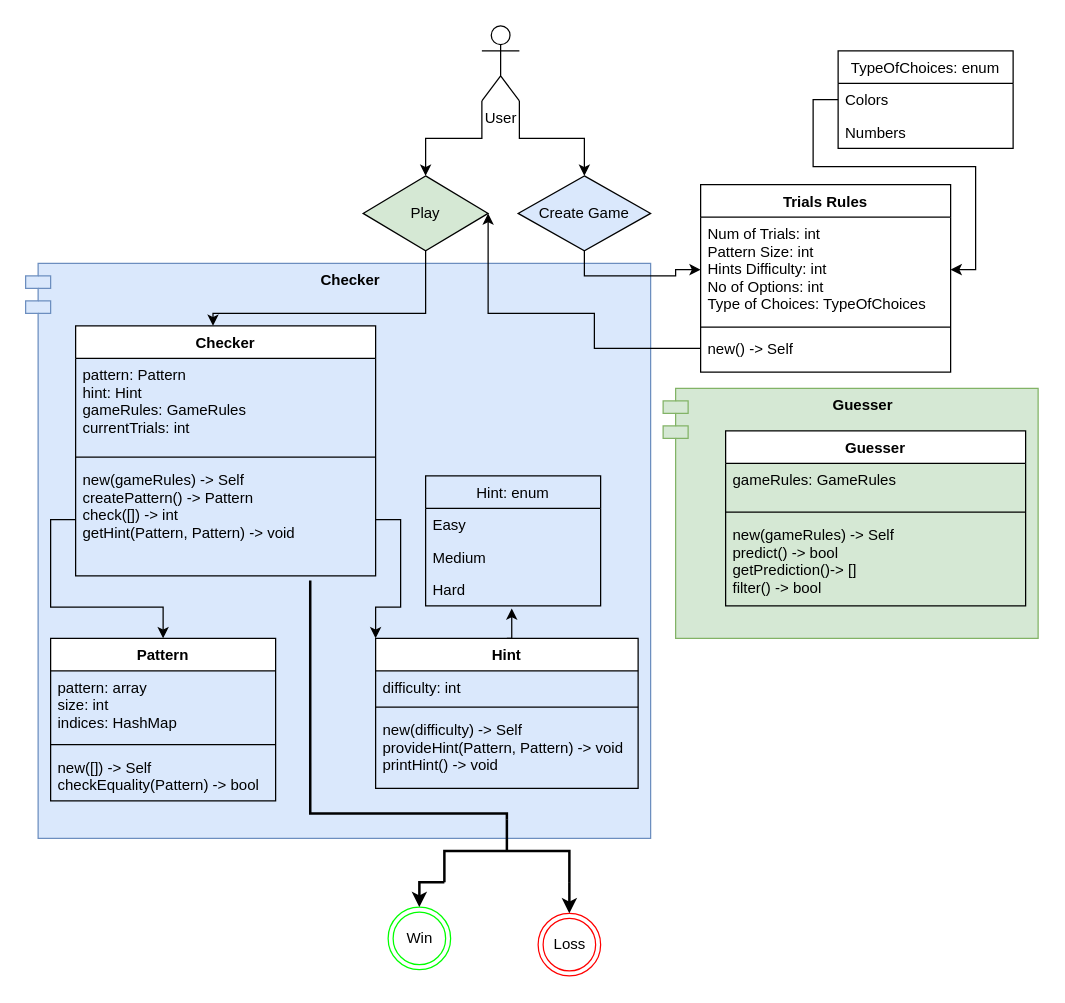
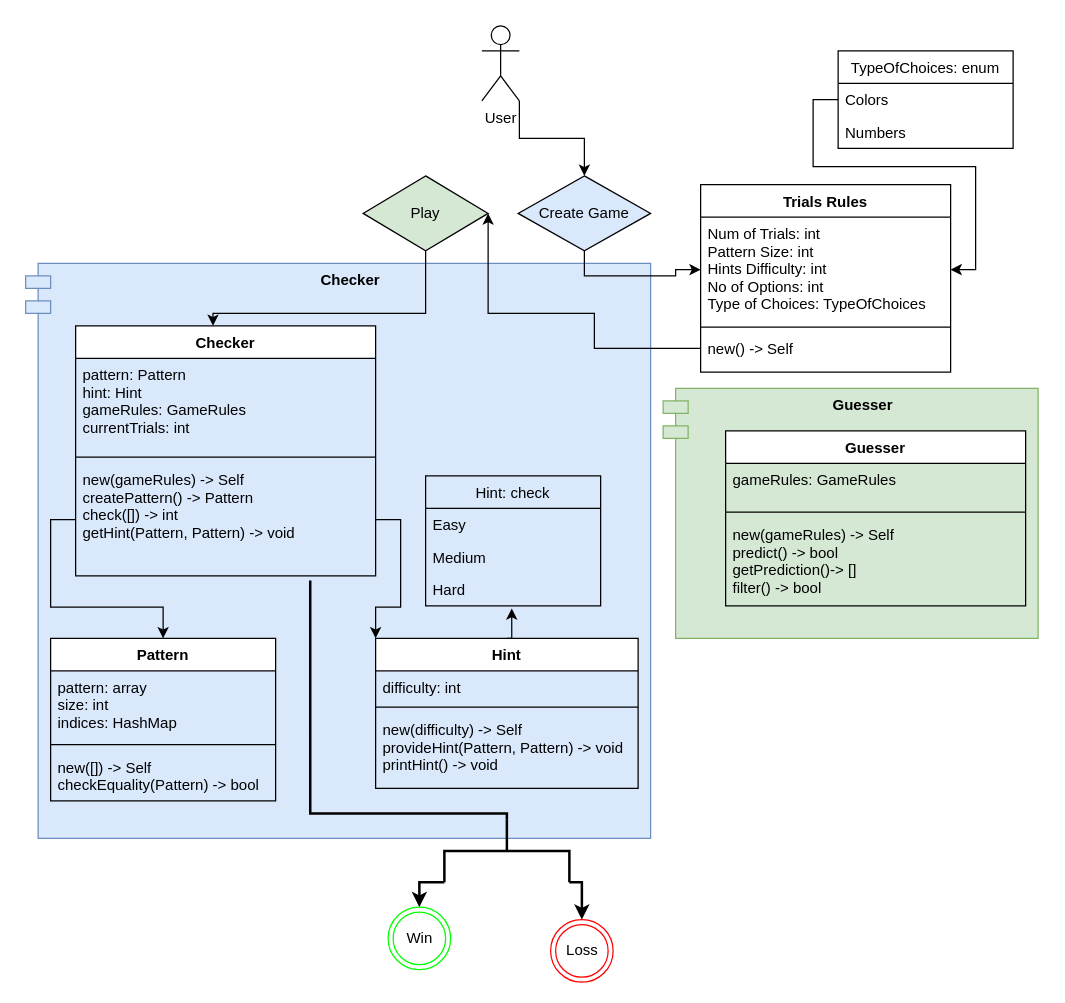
edge "User" -> "Play": removed
node "Hint: enum": label "Hint: enum" -> "Hint: check"
node "Loss": moved (569, 944) -> (582, 951)
